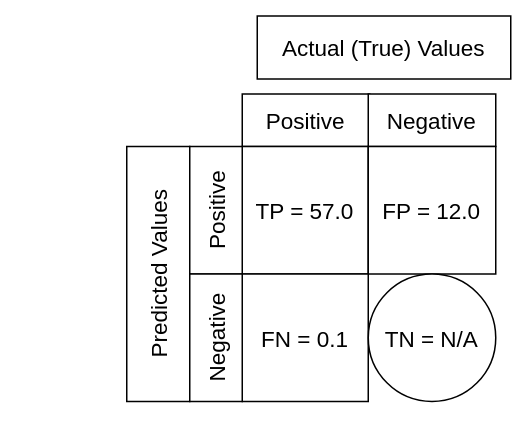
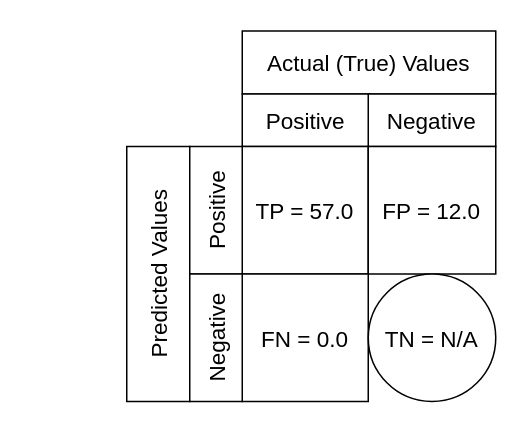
node "Actual (True) Values": moved (384, 47) -> (369, 62)
node "FN = 0.1": label "FN = 0.1" -> "FN = 0.0"
